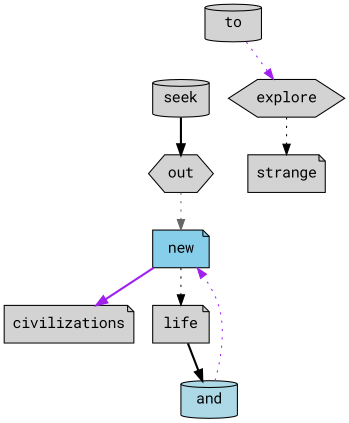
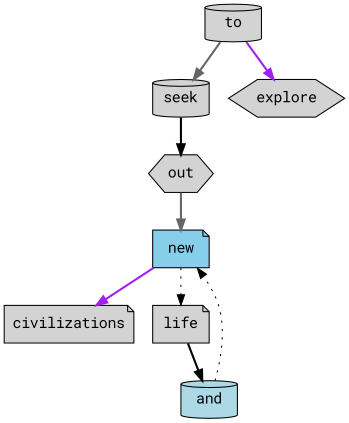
edge "to" -> "seek": added
edge "to" -> "explore": style dotted -> bold
node "strange": removed
edge "out" -> "new": style dotted -> bold
edge "and" -> "new": color purple -> black
